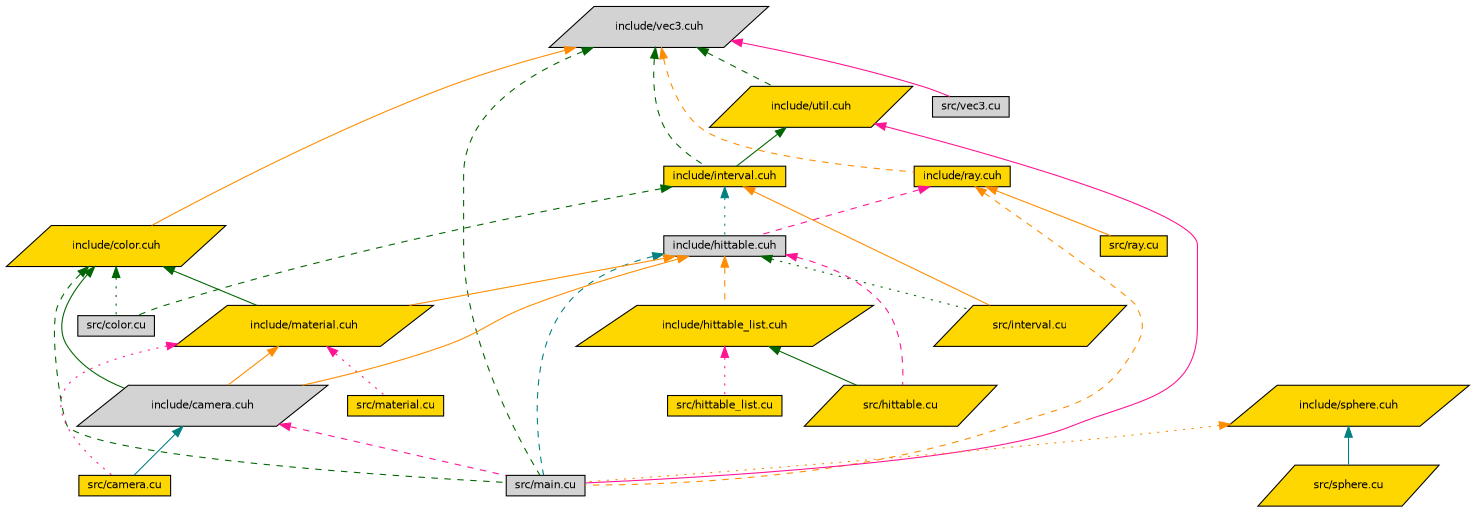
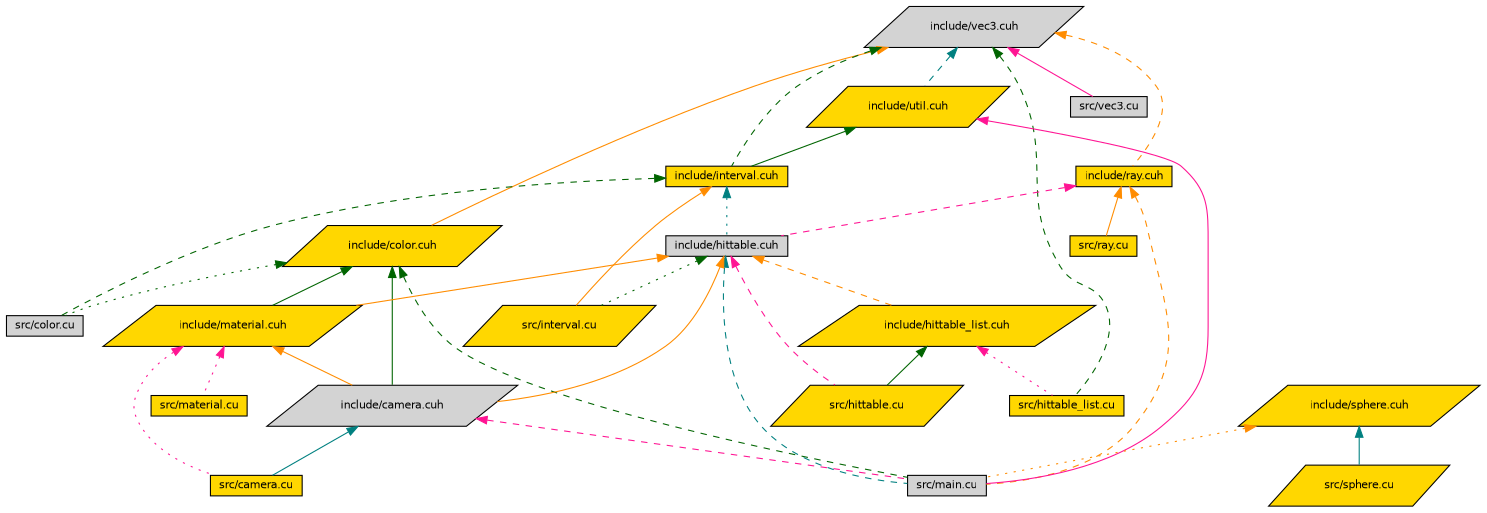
edge "include/util.cuh" -> "include/vec3.cuh": color darkgreen -> teal
edge "src/main.cu" -> "include/vec3.cuh": now "src/hittable_list.cu" -> "include/vec3.cuh"
